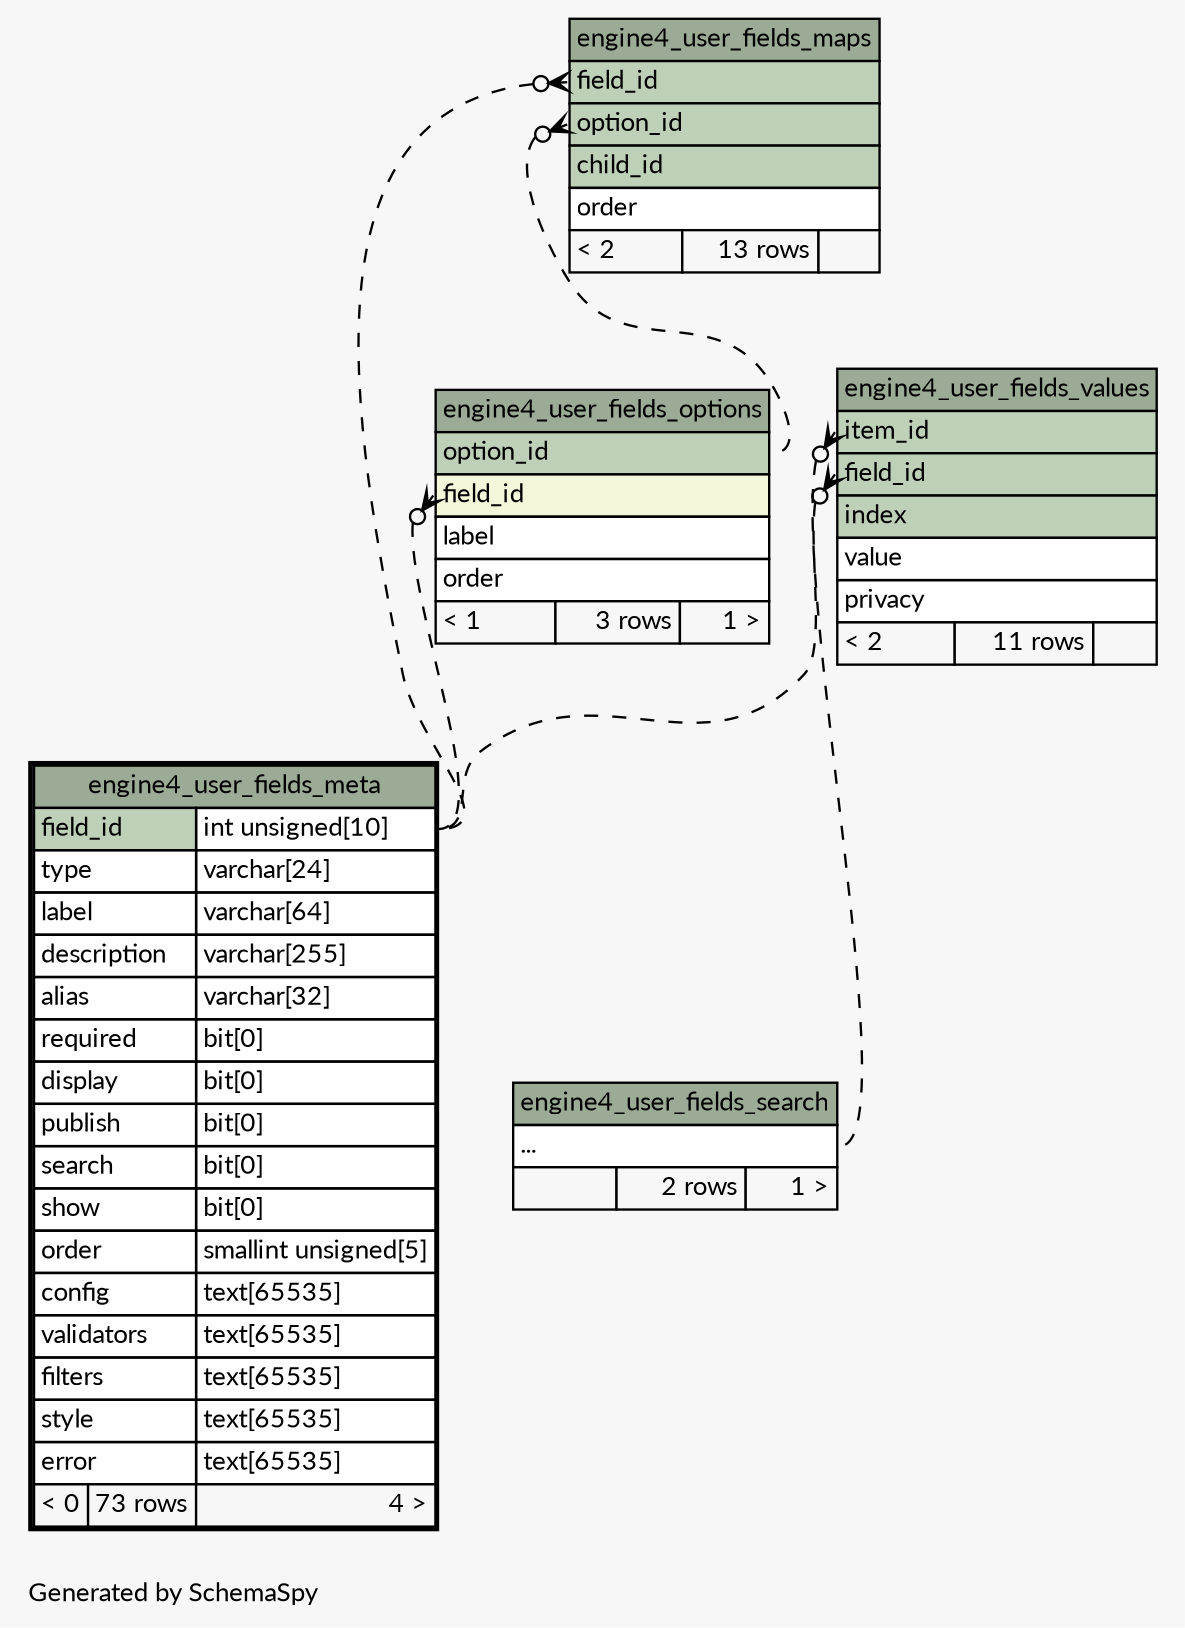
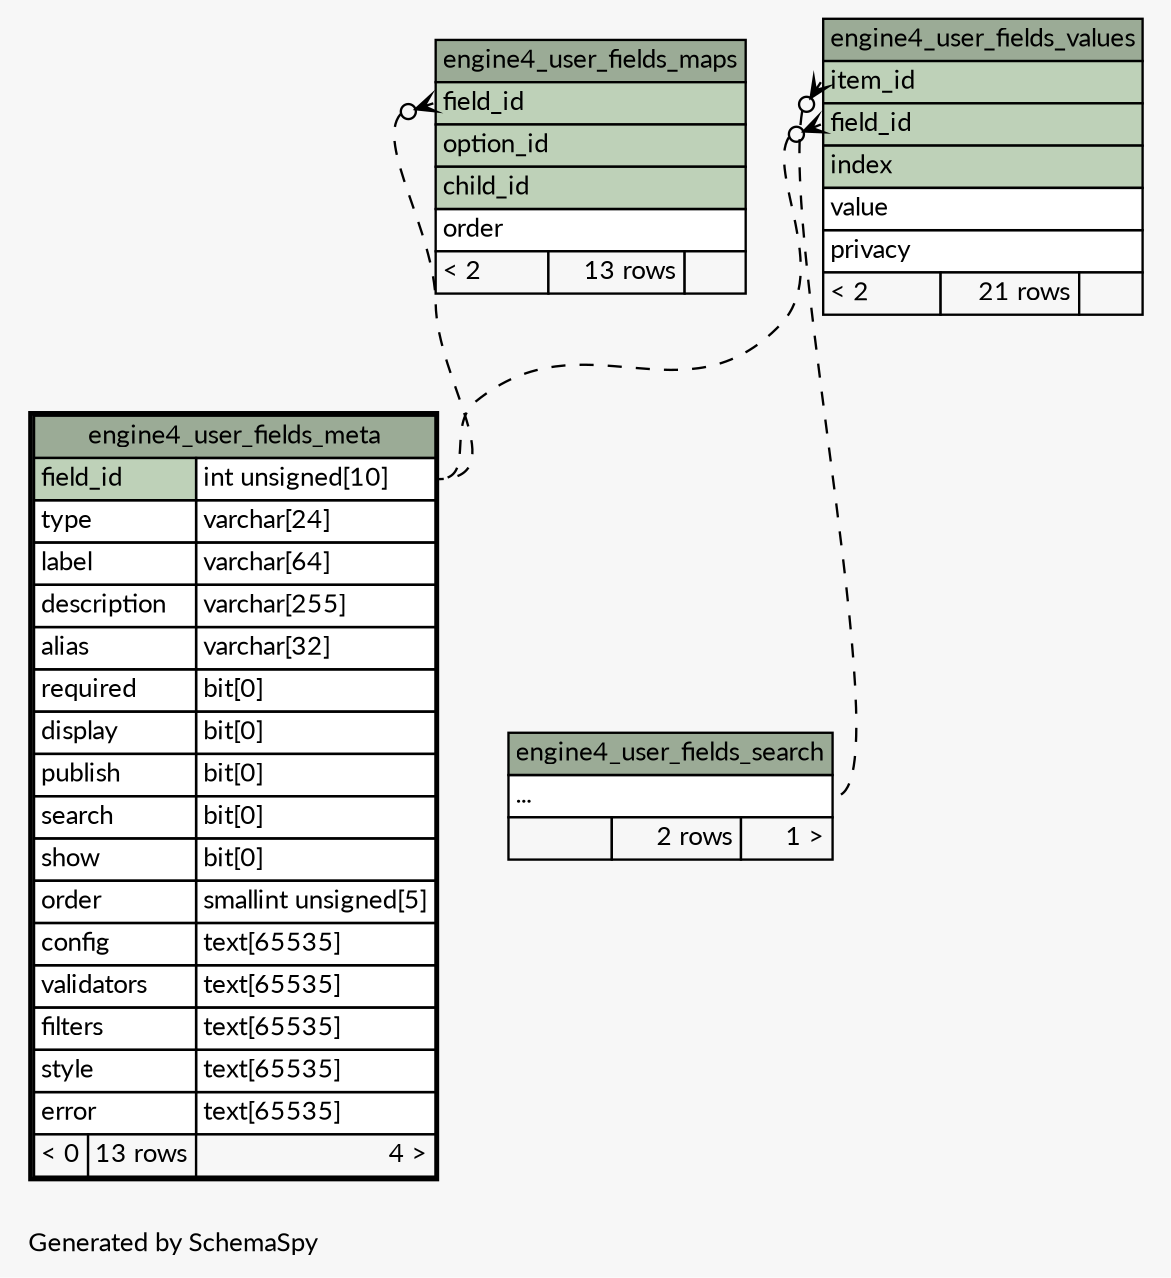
node "engine4_user_fields_options": removed
node "engine4_user_fields_values": text "11 rows" -> "21 rows"
node "engine4_user_fields_meta": text "73 rows" -> "13 rows"
